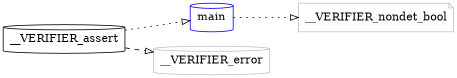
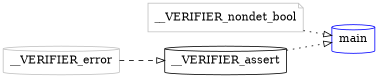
edge "main" -> "__VERIFIER_nondet_bool": reversed
edge "__VERIFIER_assert" -> "__VERIFIER_error": reversed
